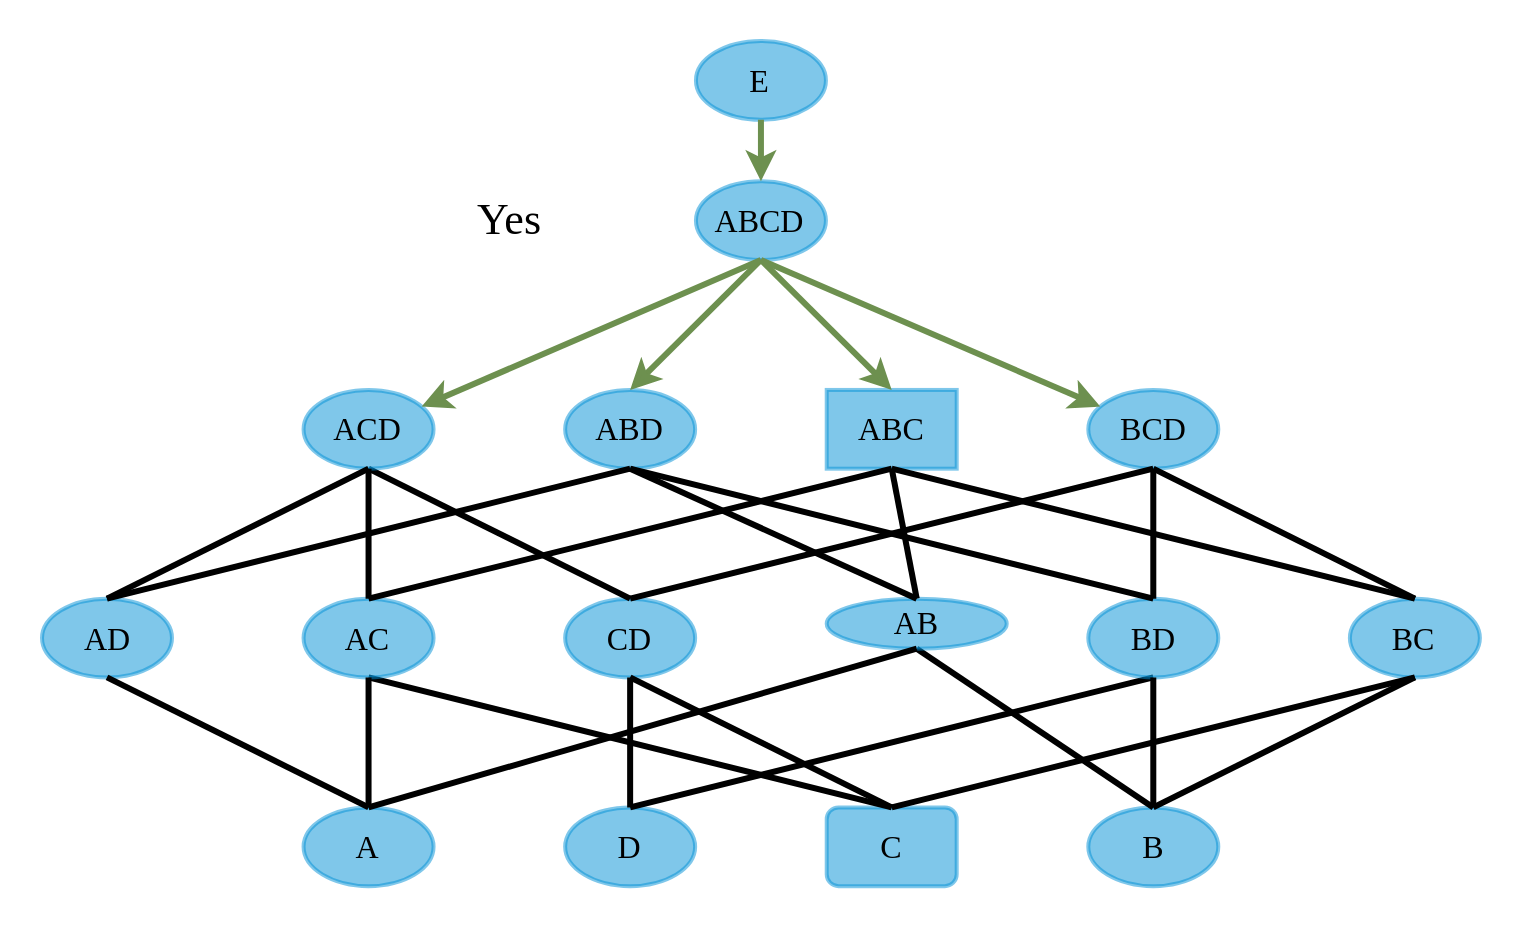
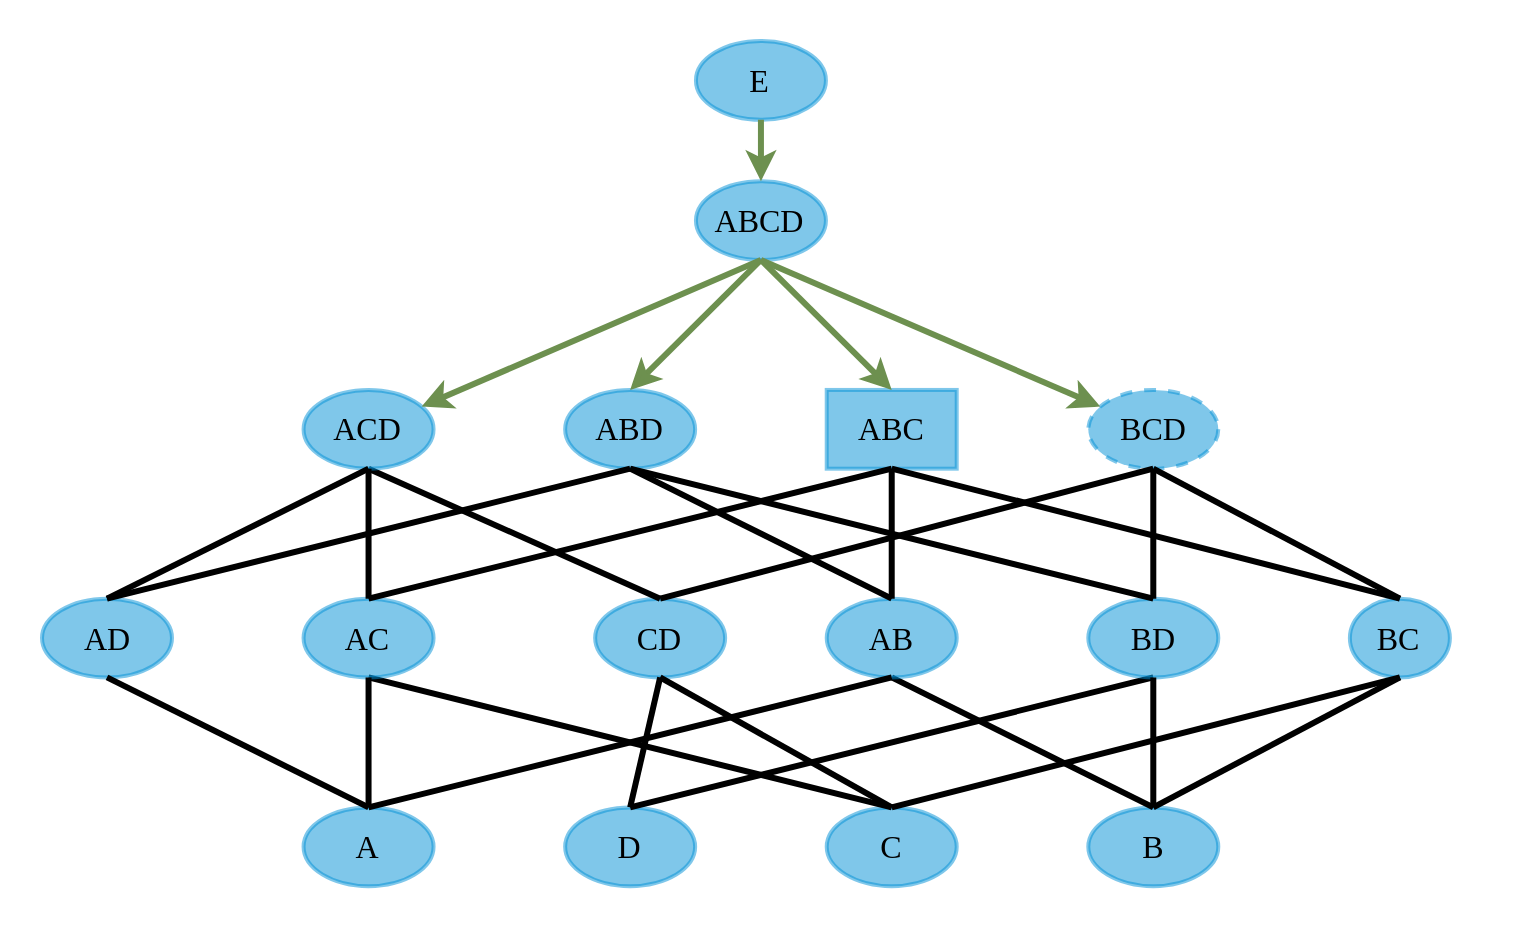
node "Yes": removed
node "BCD": style solid -> dashed
node "AB": size 180x50 -> 130x79
node "CD": moved (630, 638) -> (660, 638)
node "BC": size 130x79 -> 100x79
node "C": shape rounded rectangle -> ellipse
